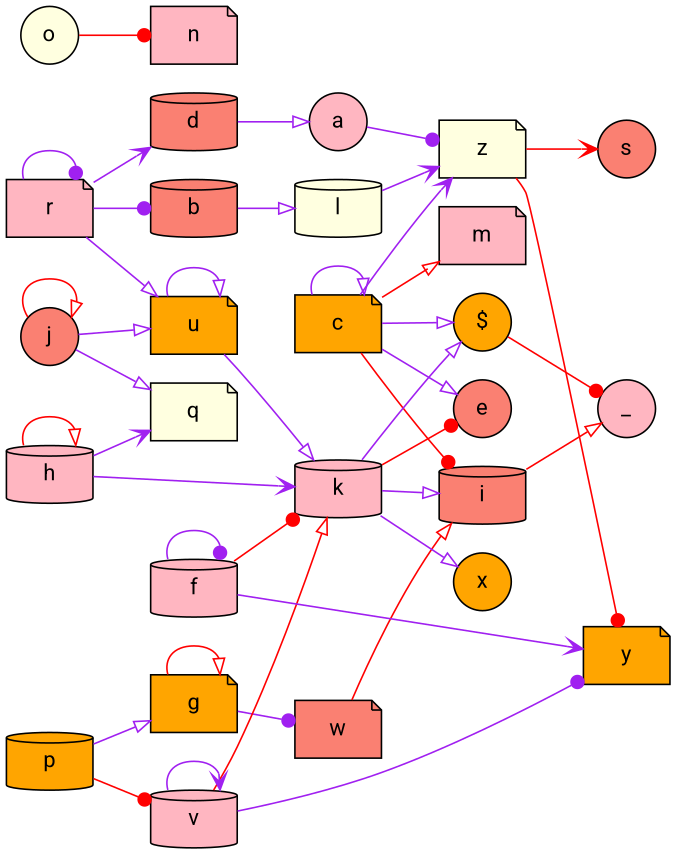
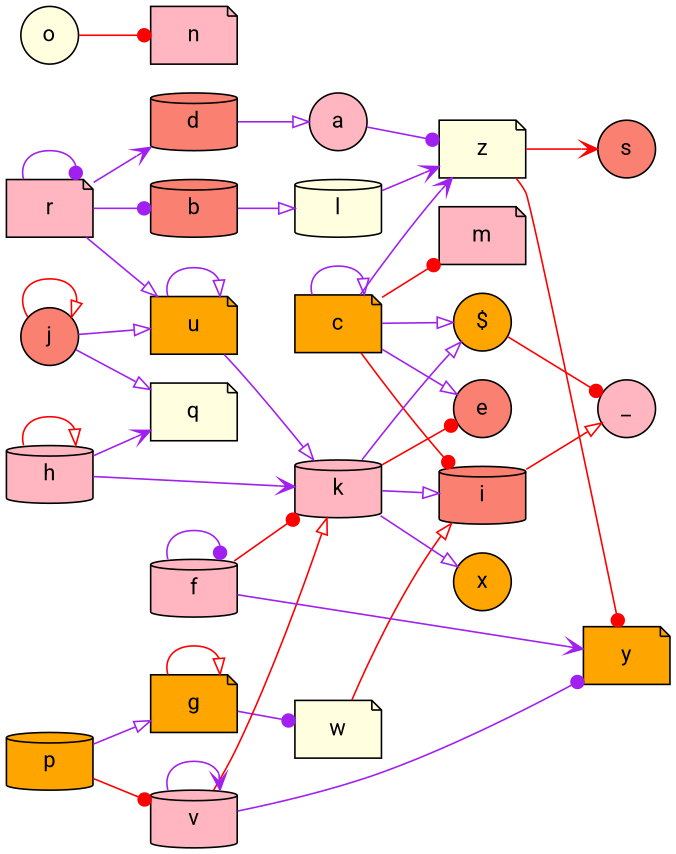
edge "c" -> "m": arrowhead onormal -> dot
node "w": fillcolor salmon -> lightyellow
